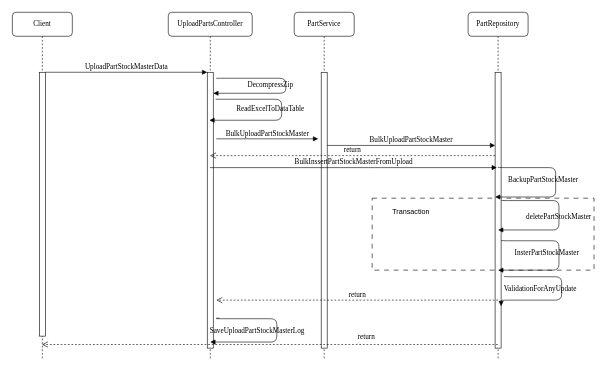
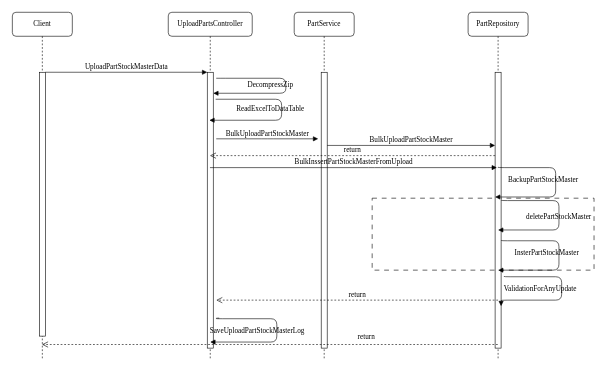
node "Transaction": removed
